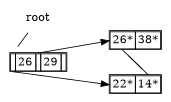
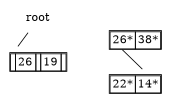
edge "26" -> "26*": removed
node "26": text "29" -> "19"
edge "22*" -> "26*": removed
edge "26" -> "22*": removed
